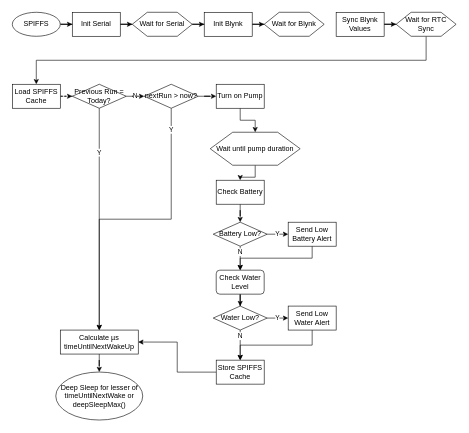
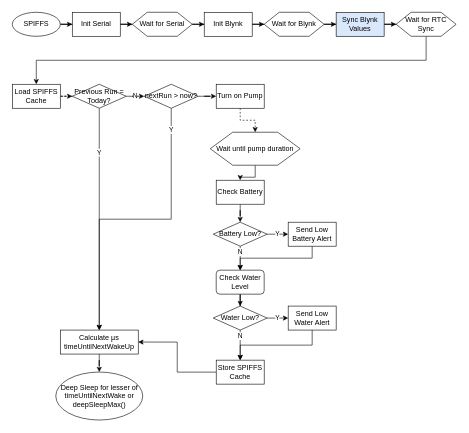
edge "Wait for Blynk" -> "Sync Blynk Values": added
node "Sync Blynk Values": fillcolor #ffffff -> #dae8fc
edge "Turn on Pump" -> "Wait until pump duration": style solid -> dashed
